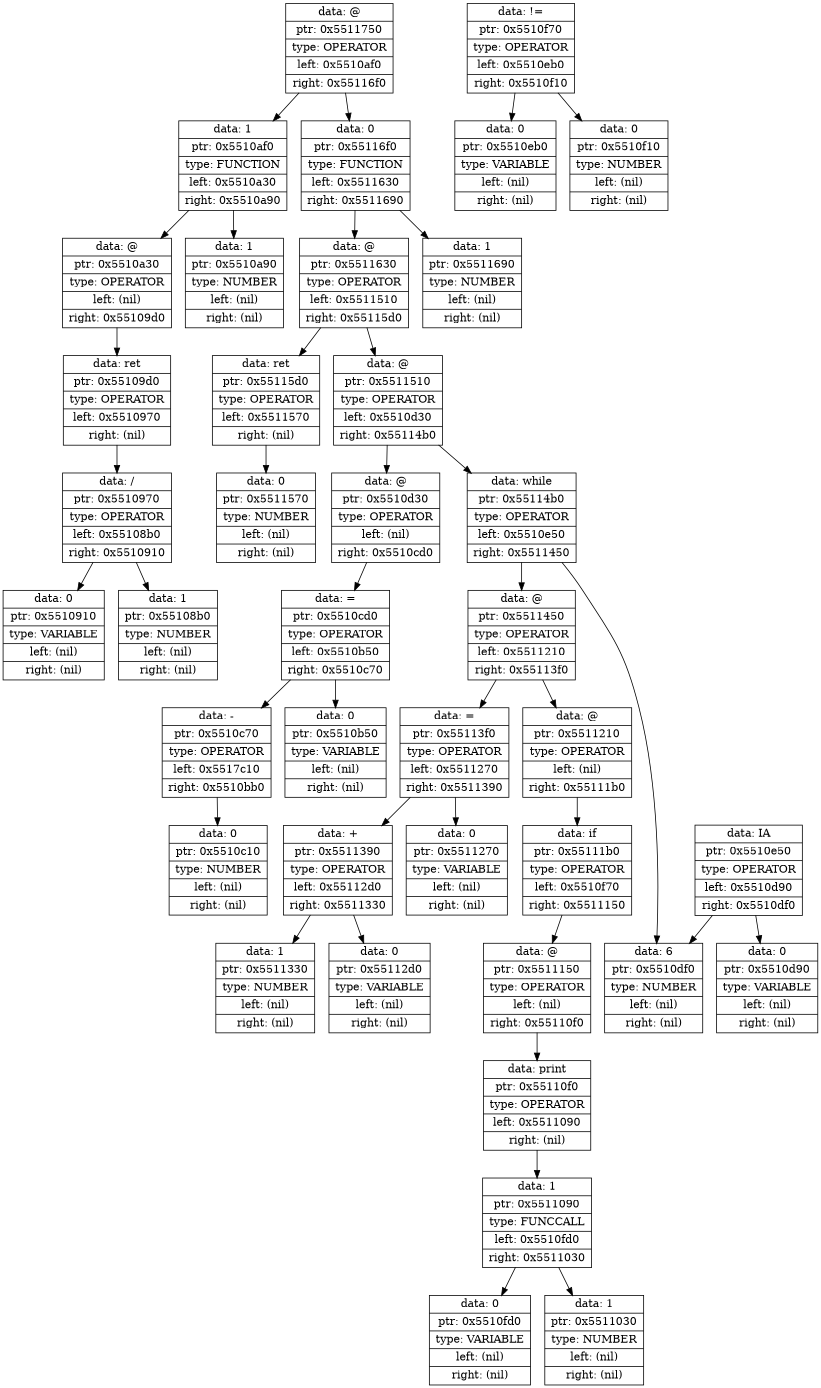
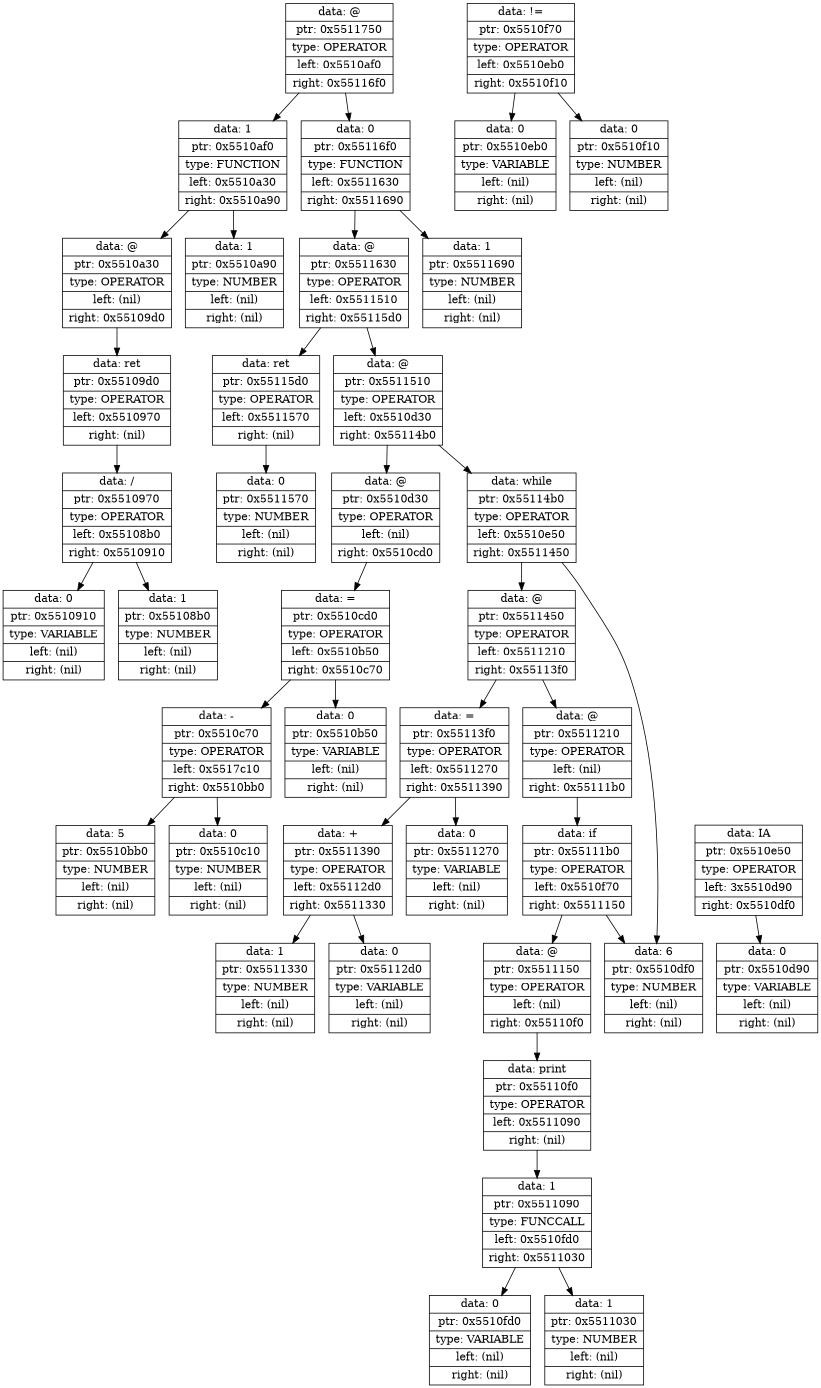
node "data: 5": added
node "data: IA": text "left: 0x5510d90" -> "left: 3x5510d90"
edge "data: IA" -> "data: 6": now "data: if" -> "data: 6"
